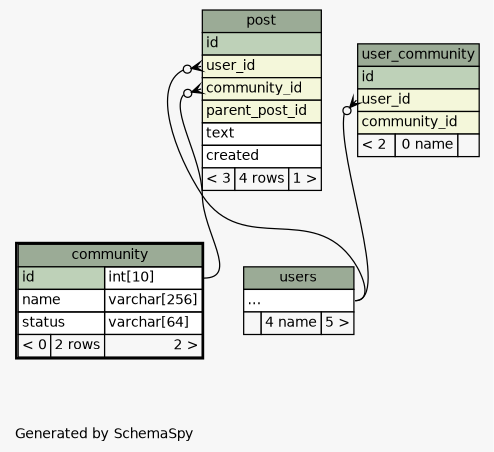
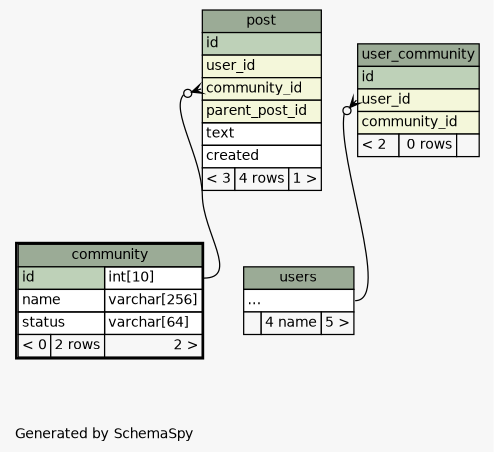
node "user_community": text "0 name" -> "0 rows"
edge "users" -> "post": removed
